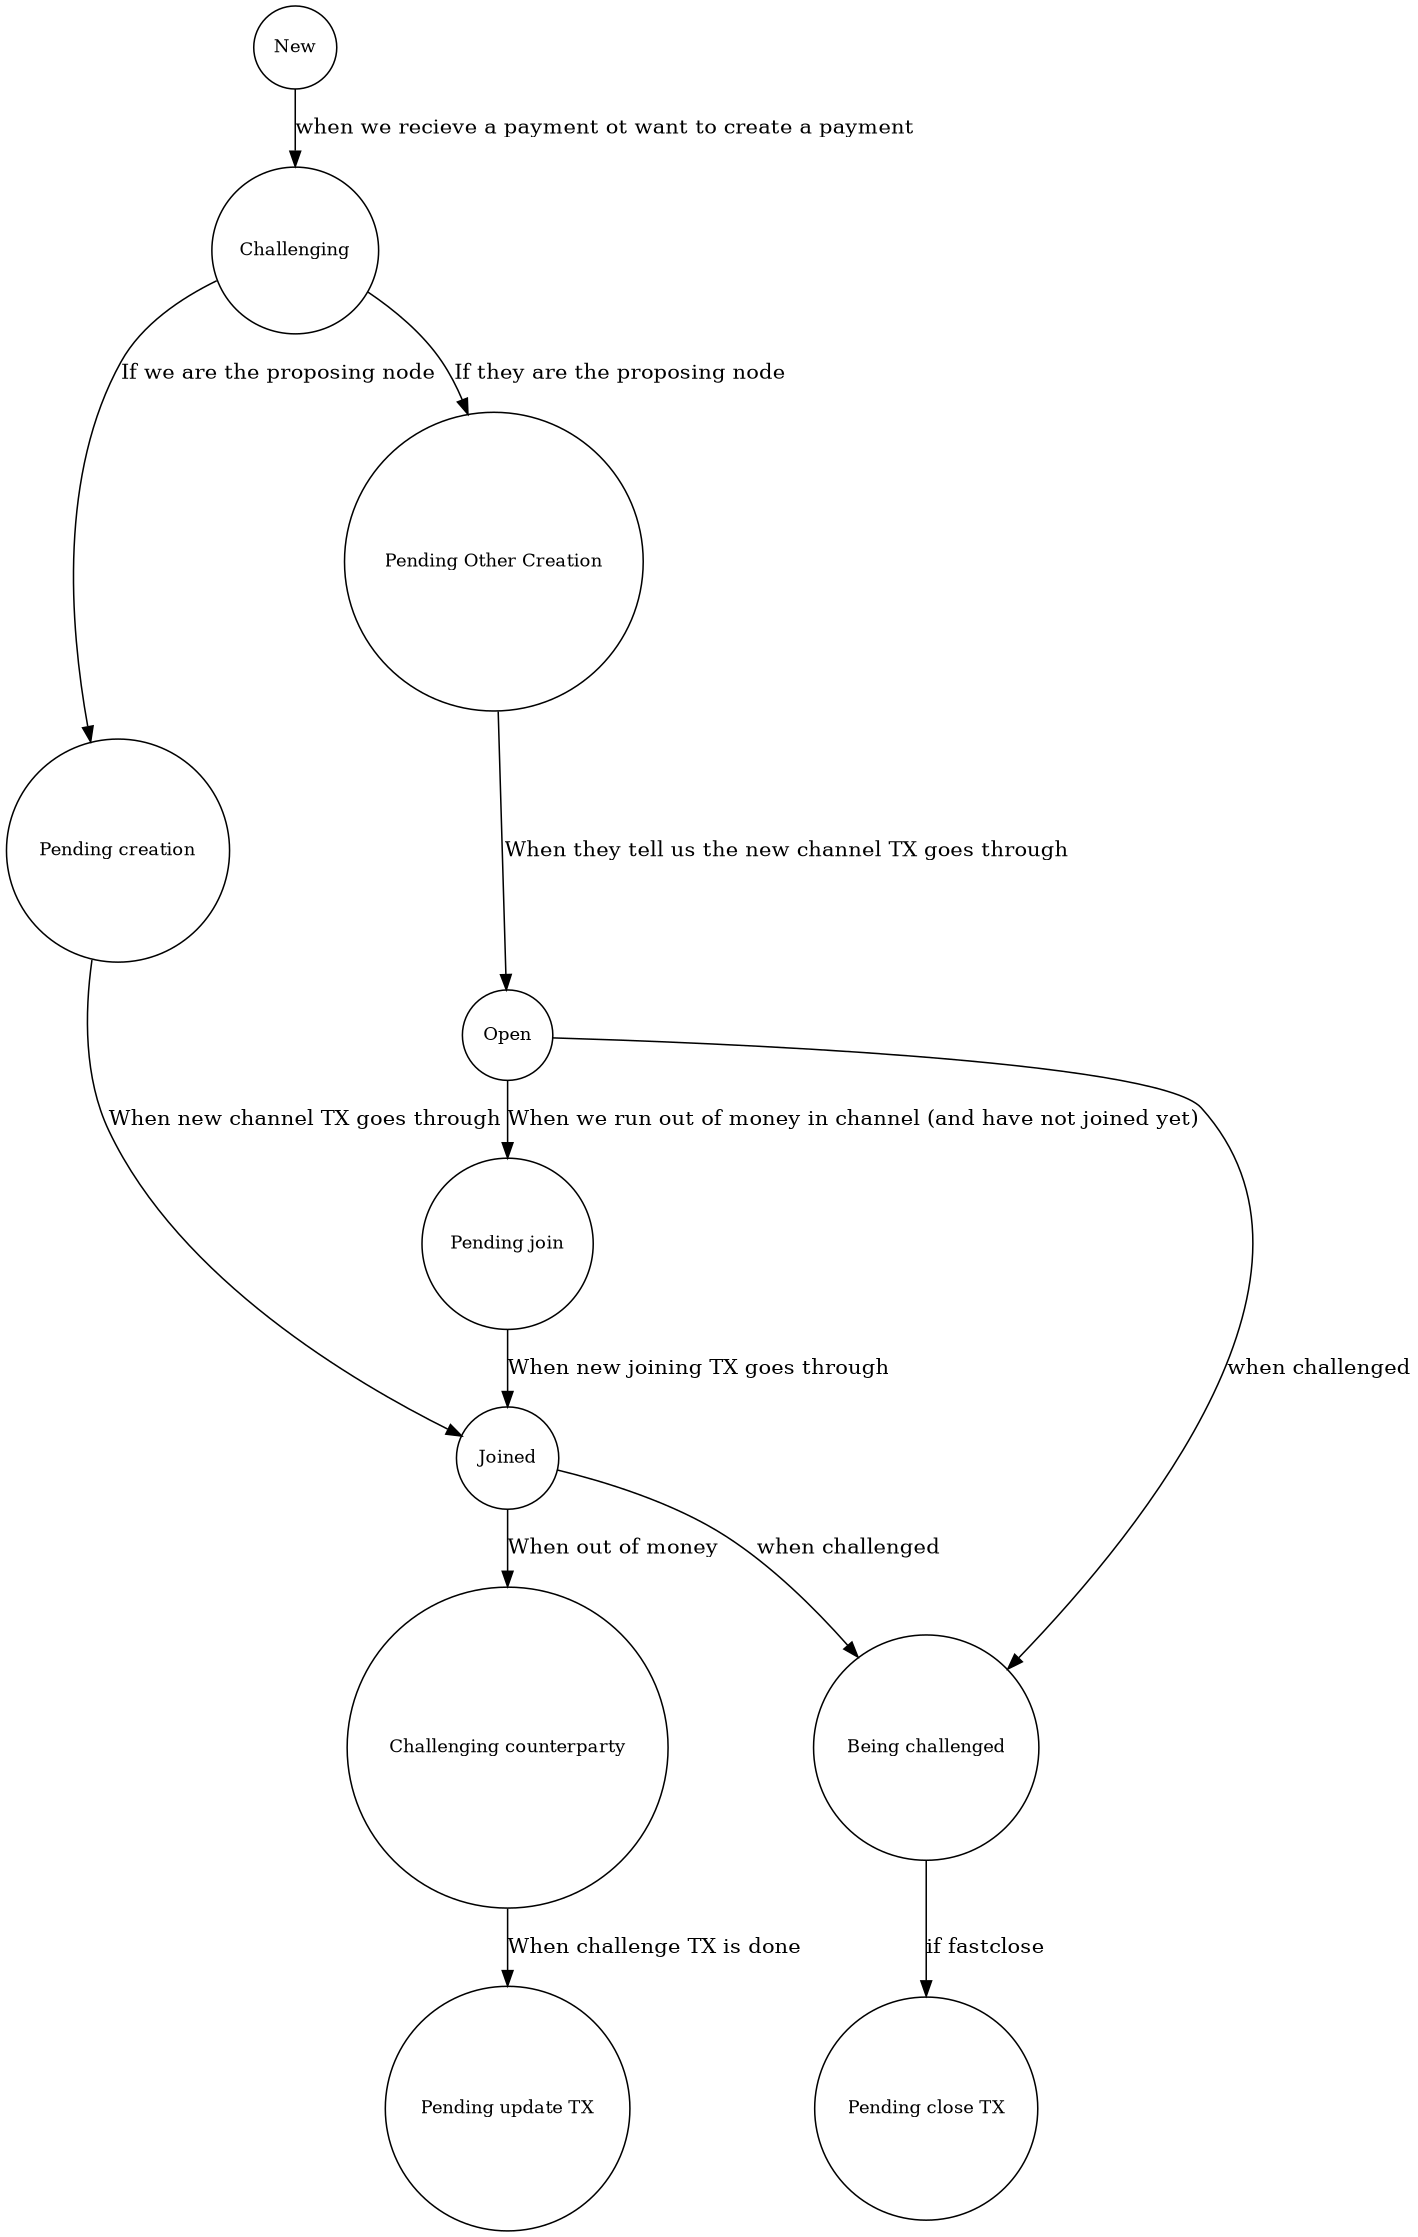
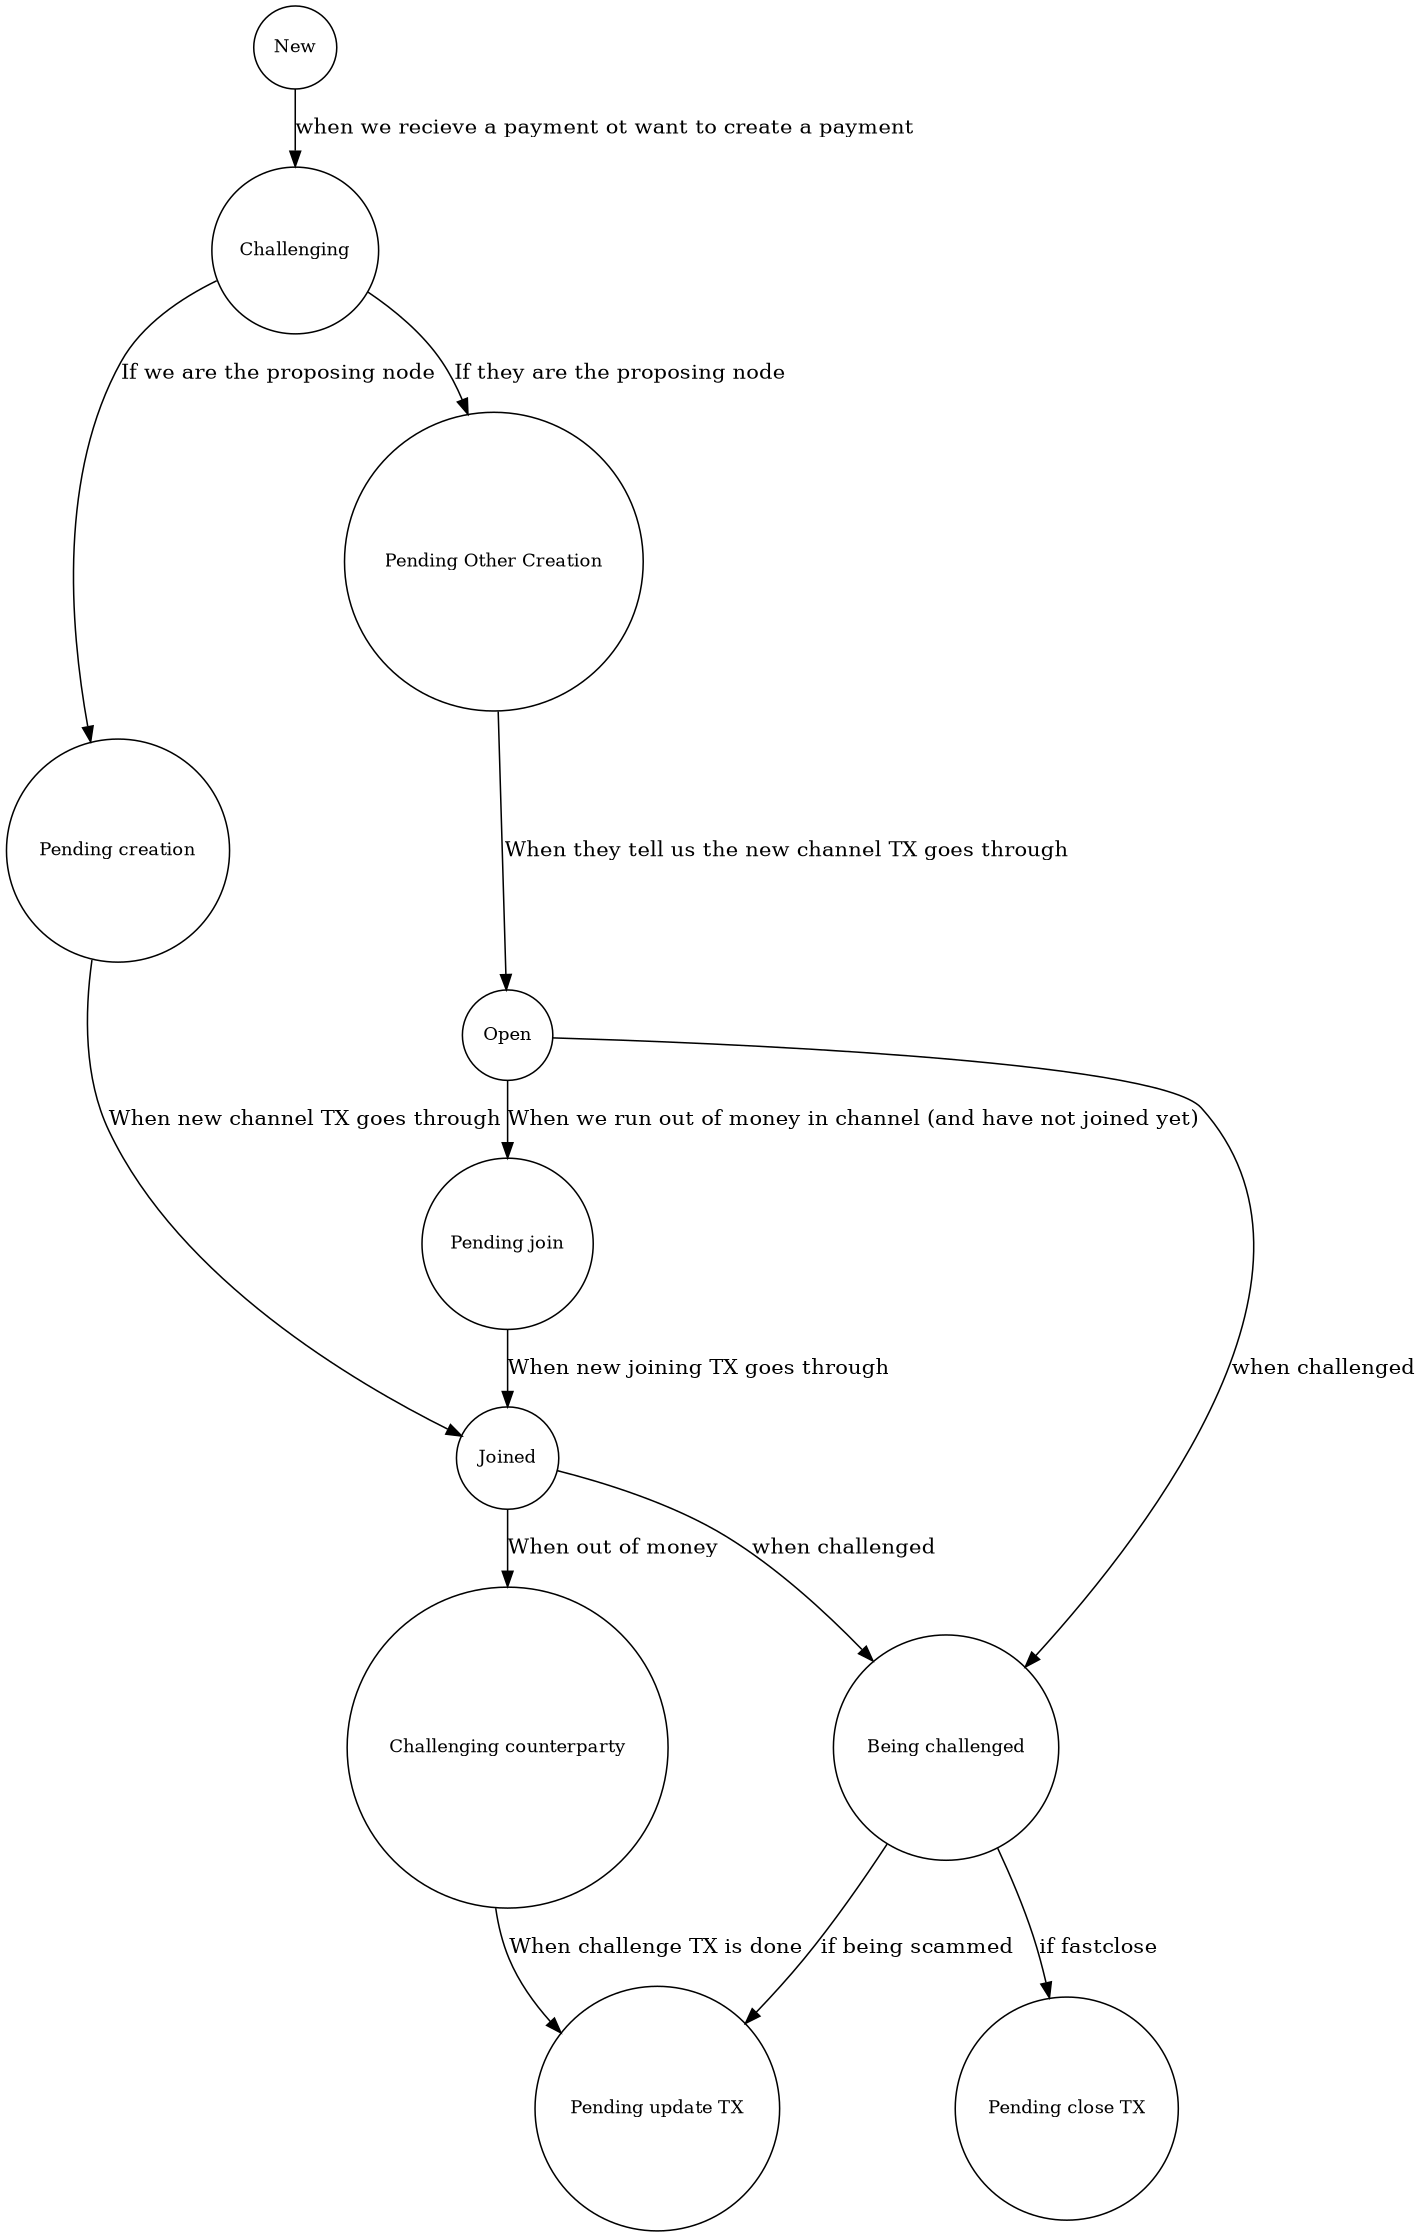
edge "Being challenged" -> "Pending update TX": added, label "if being scammed"
